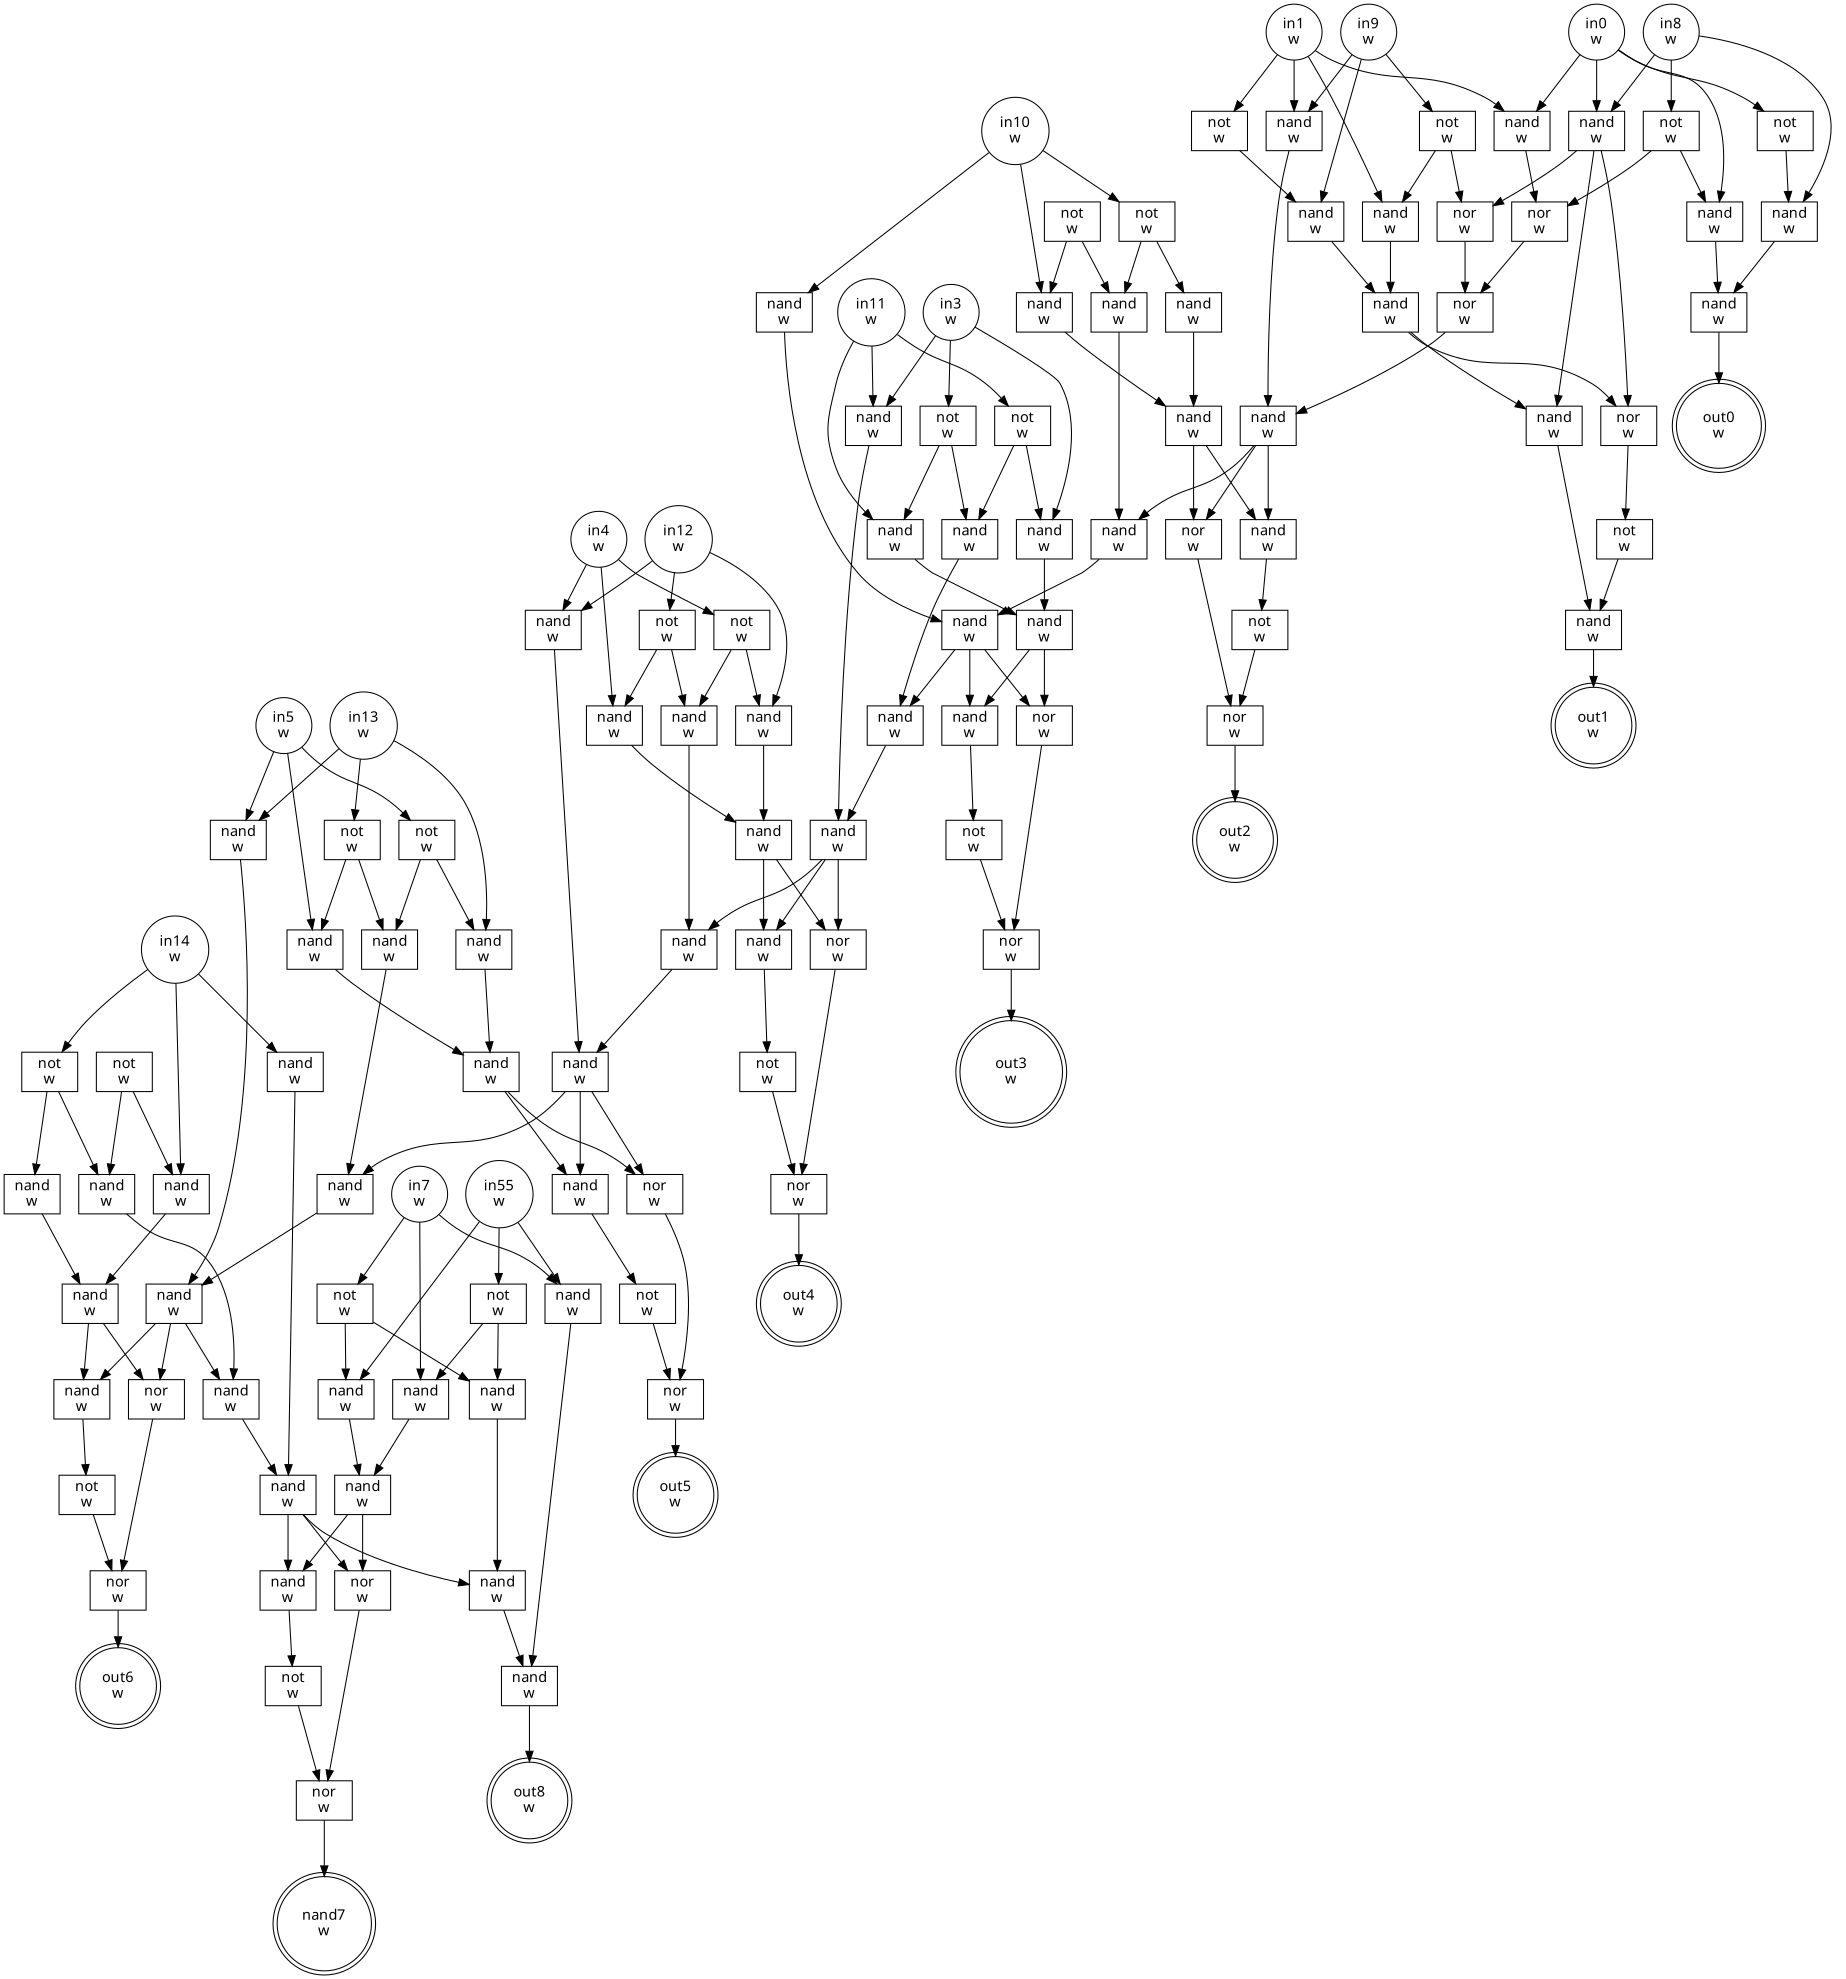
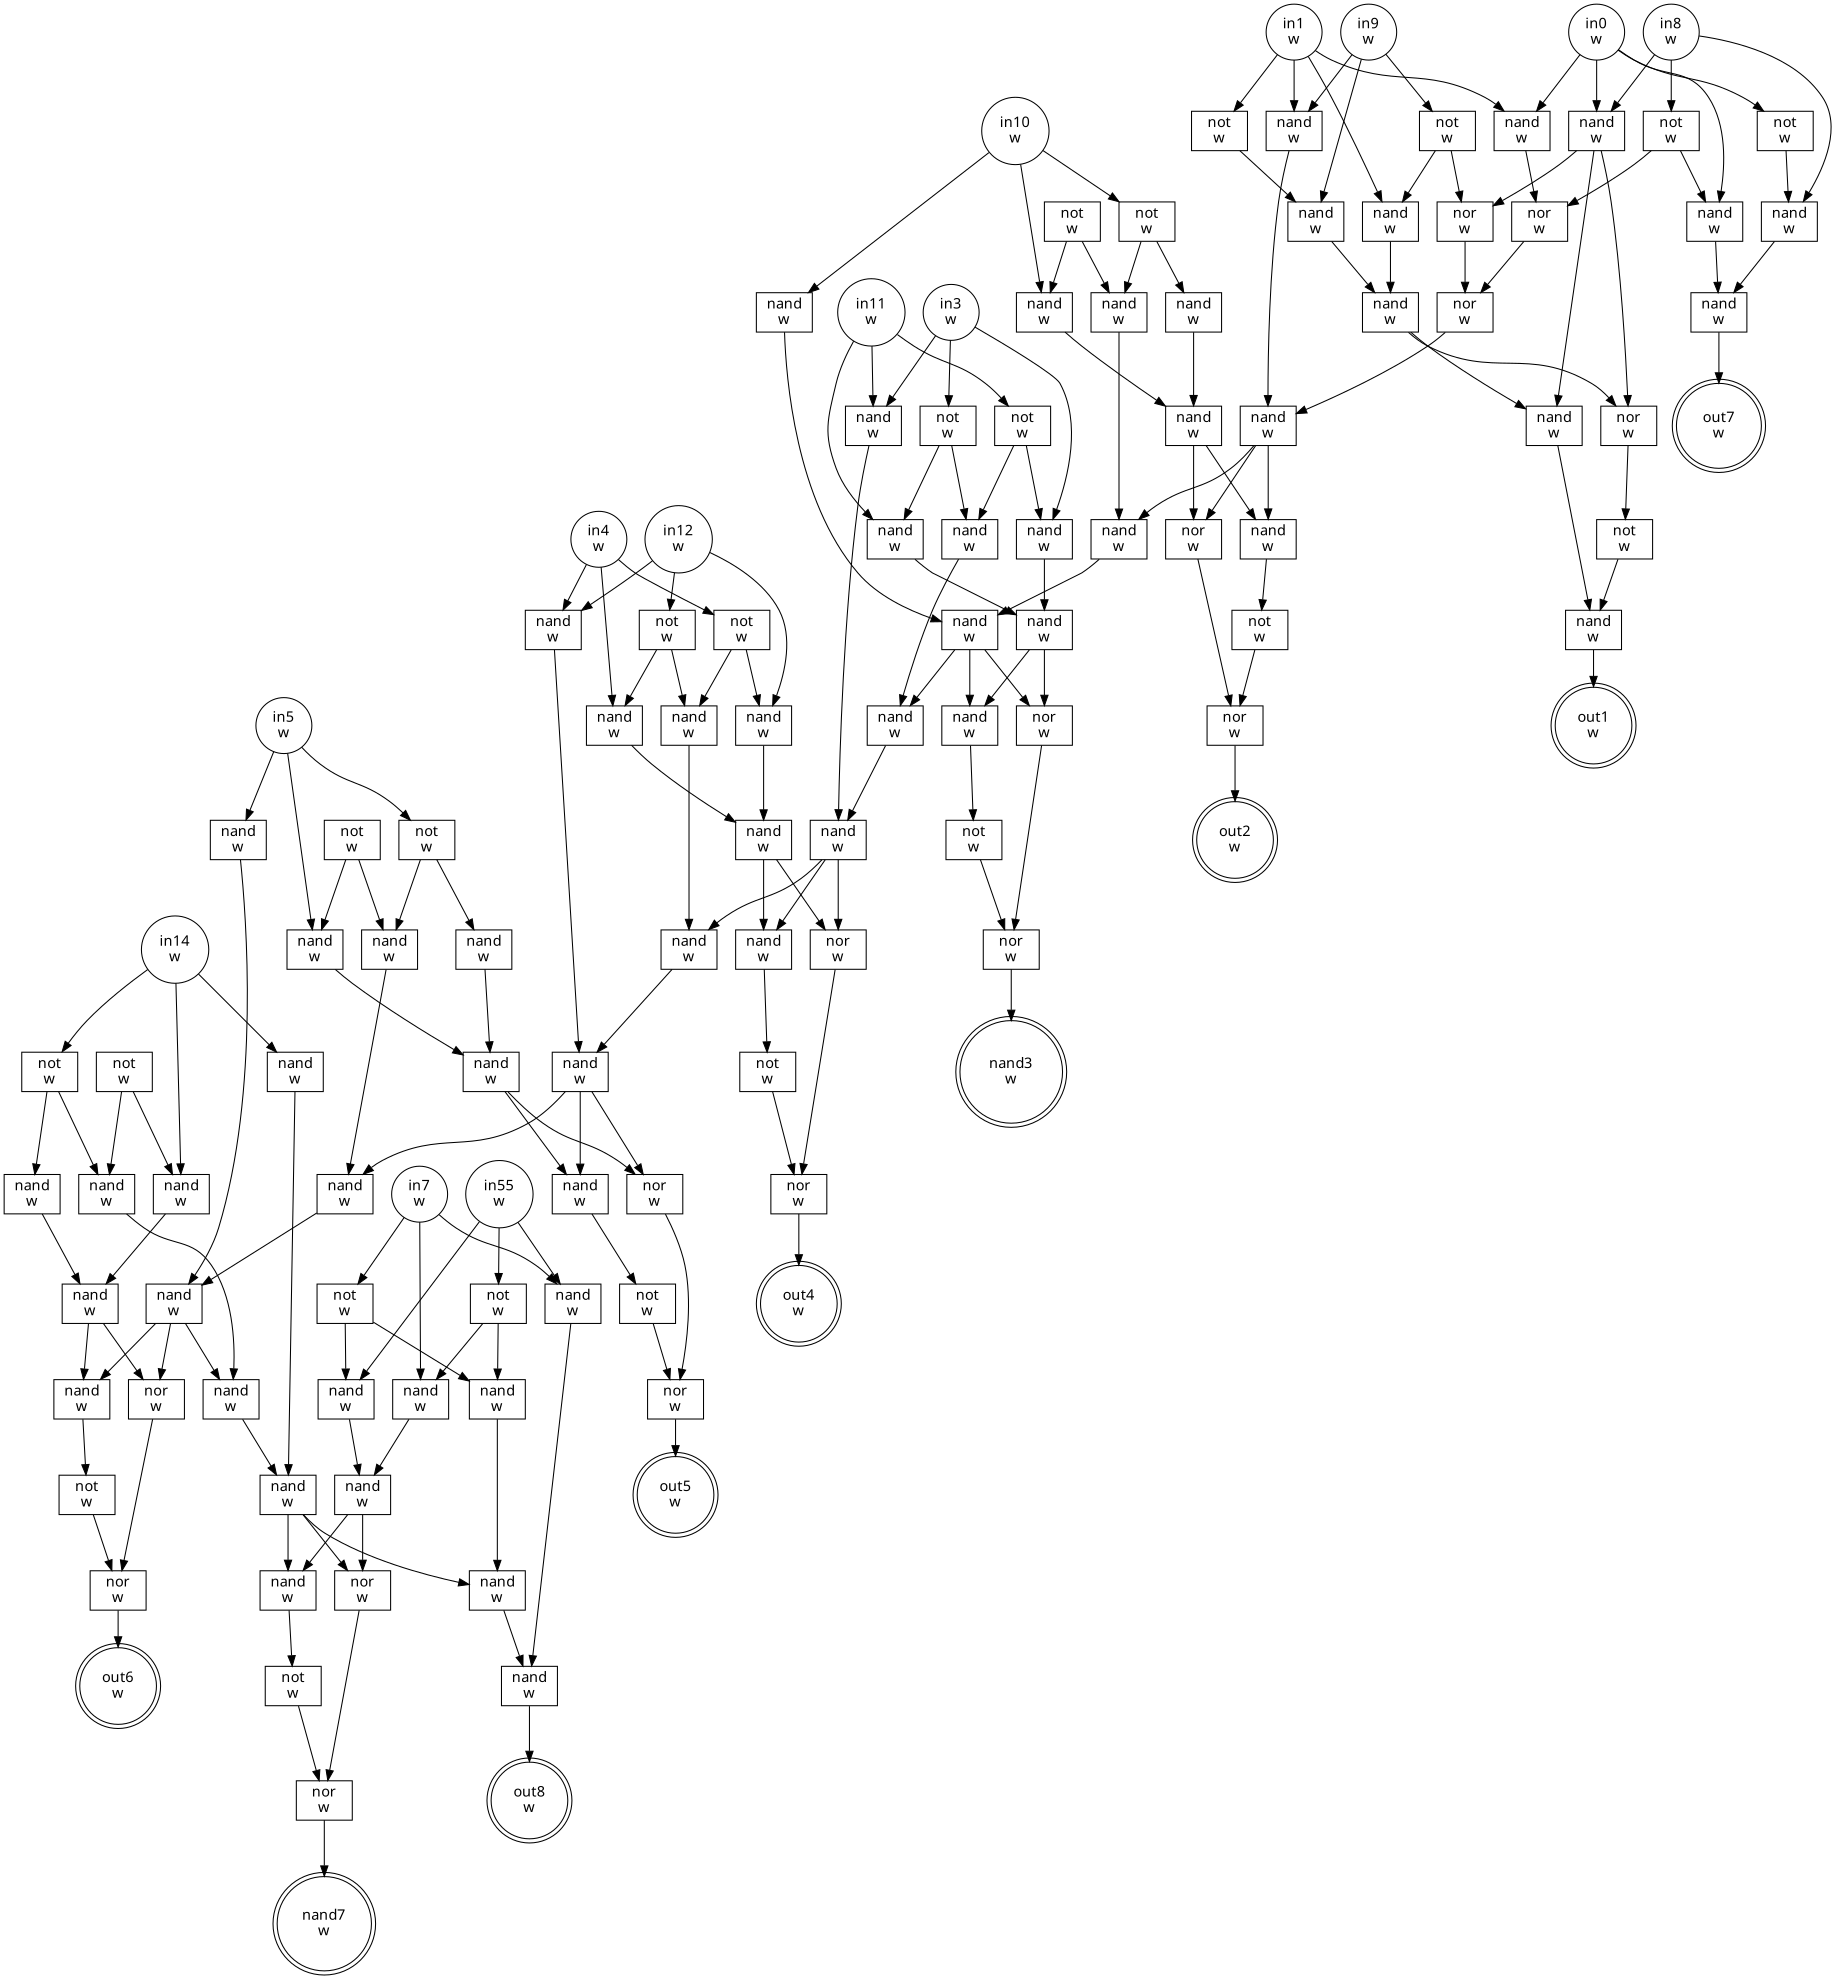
node "out0 w": label "out0 w" -> "out7 w"
node "in13 w": removed
node "out3 w": label "out3 w" -> "nand3 w"
